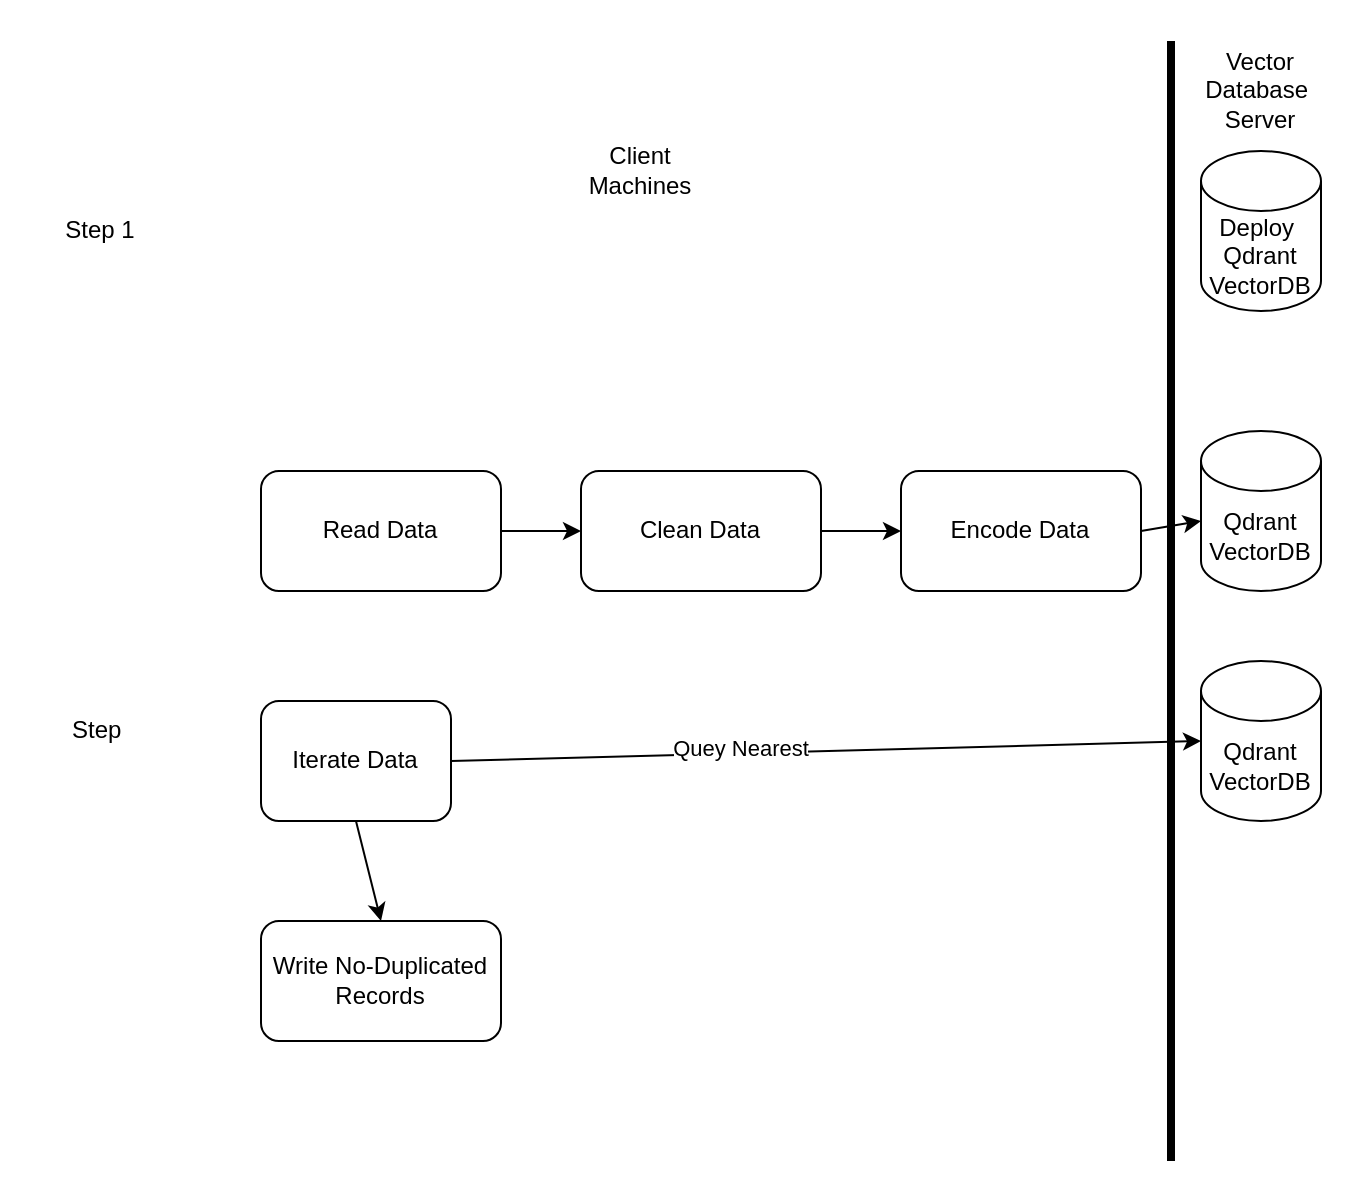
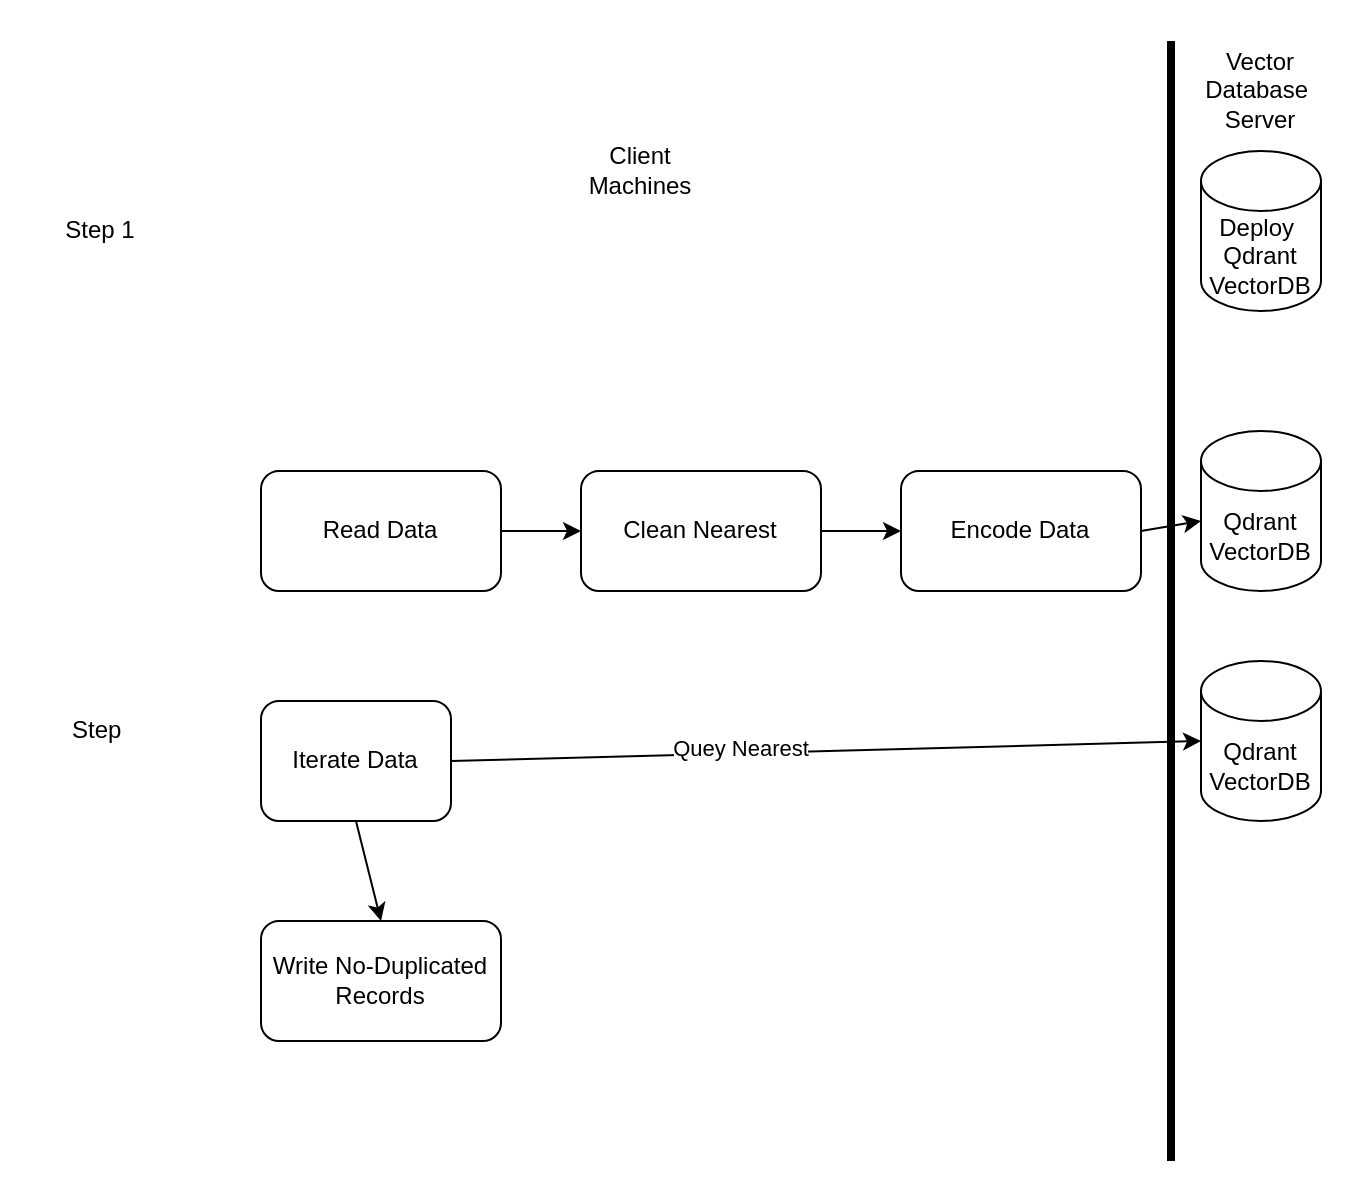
node "Clean Data": label "Clean Data" -> "Clean Nearest"
